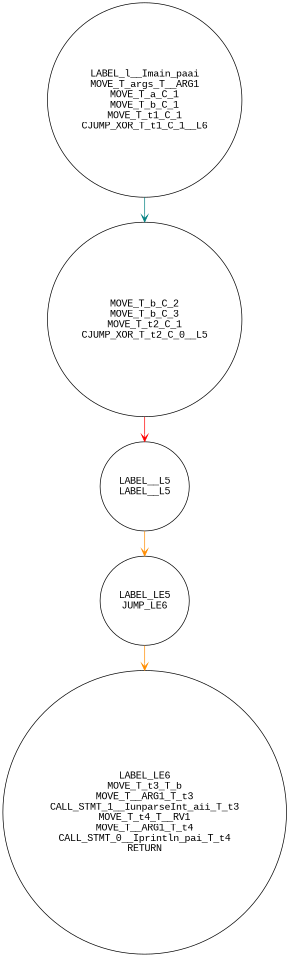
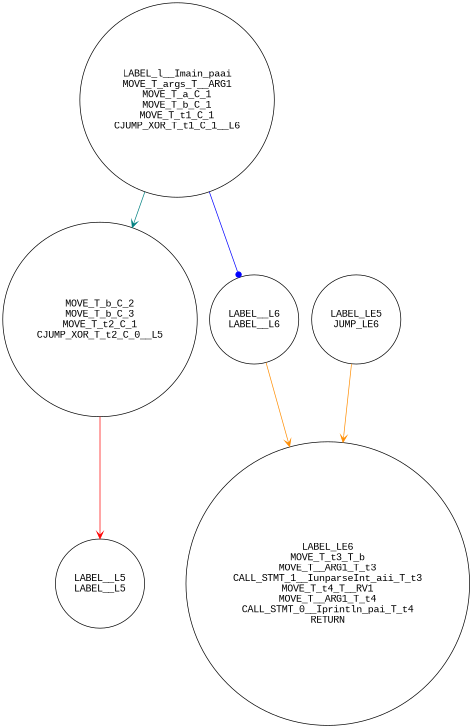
node "LABEL__L6 LABEL__L6": added
edge "LABEL__L5 LABEL__L5" -> "LABEL_LE5 JUMP_LE6": removed
